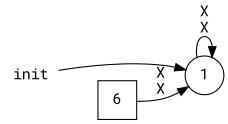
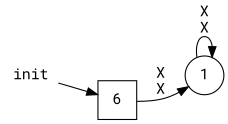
edge "init" -> "1": now "init" -> "6"
